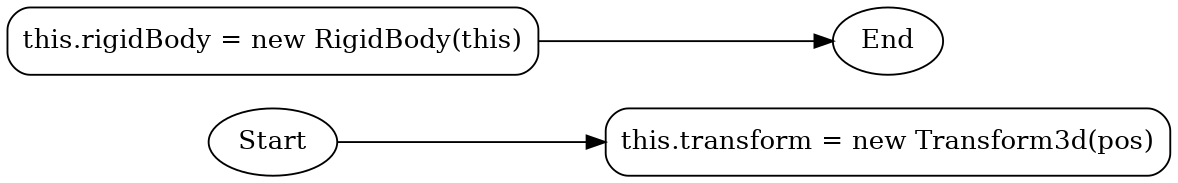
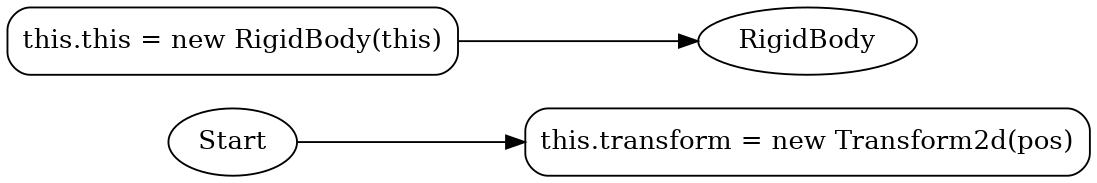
node "this.rigidBody = new RigidBody(this)": label "this.rigidBody = new RigidBody(this)" -> "this.this = new RigidBody(this)"
node "End": label "End" -> "RigidBody"
node "this.transform = new Transform3d(pos)": label "this.transform = new Transform3d(pos)" -> "this.transform = new Transform2d(pos)"
